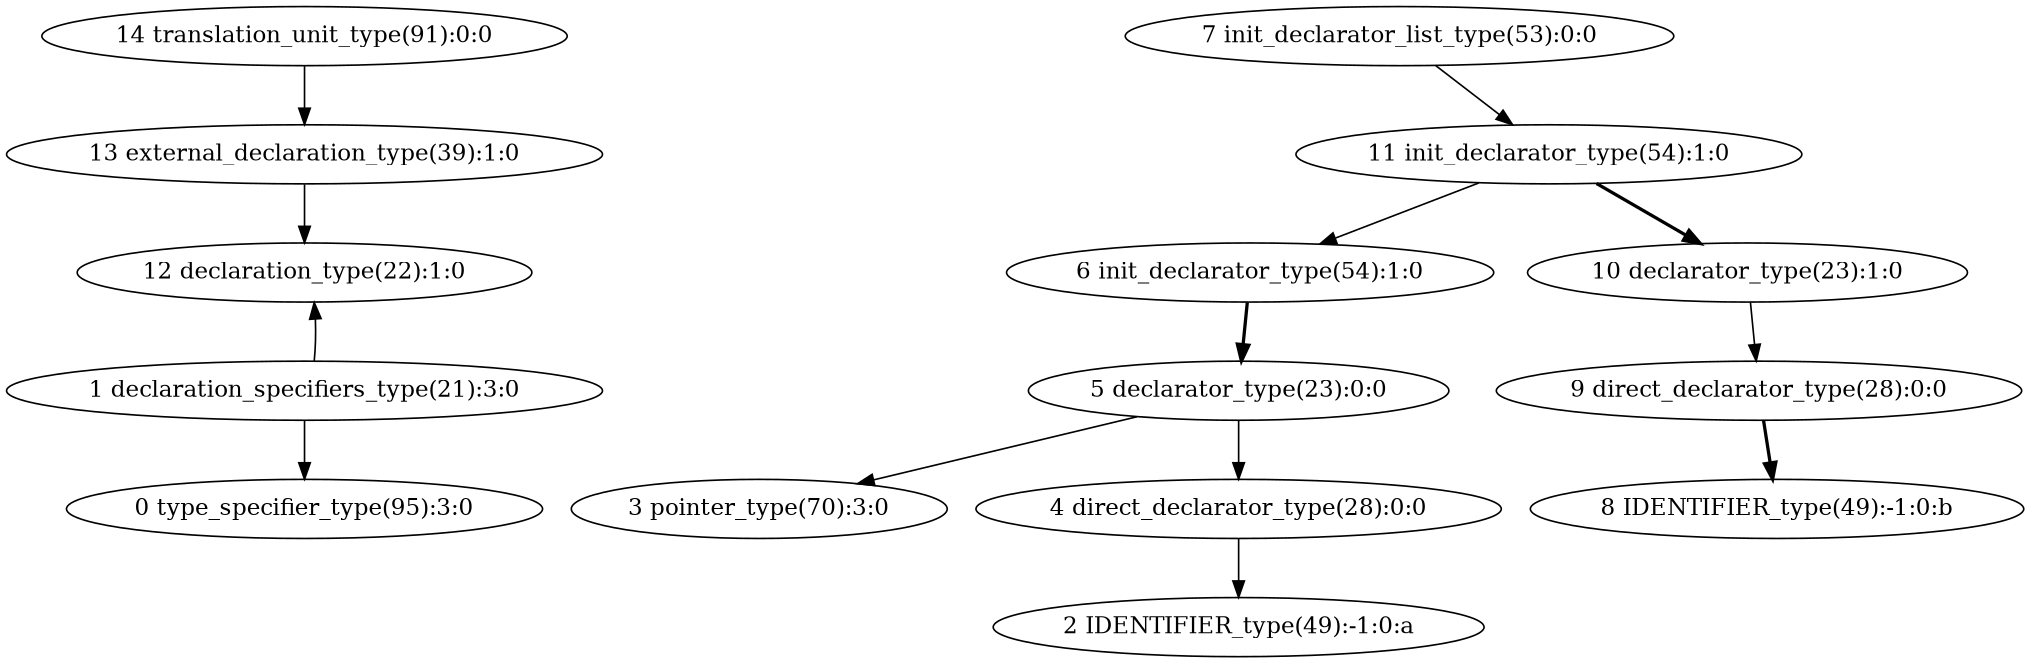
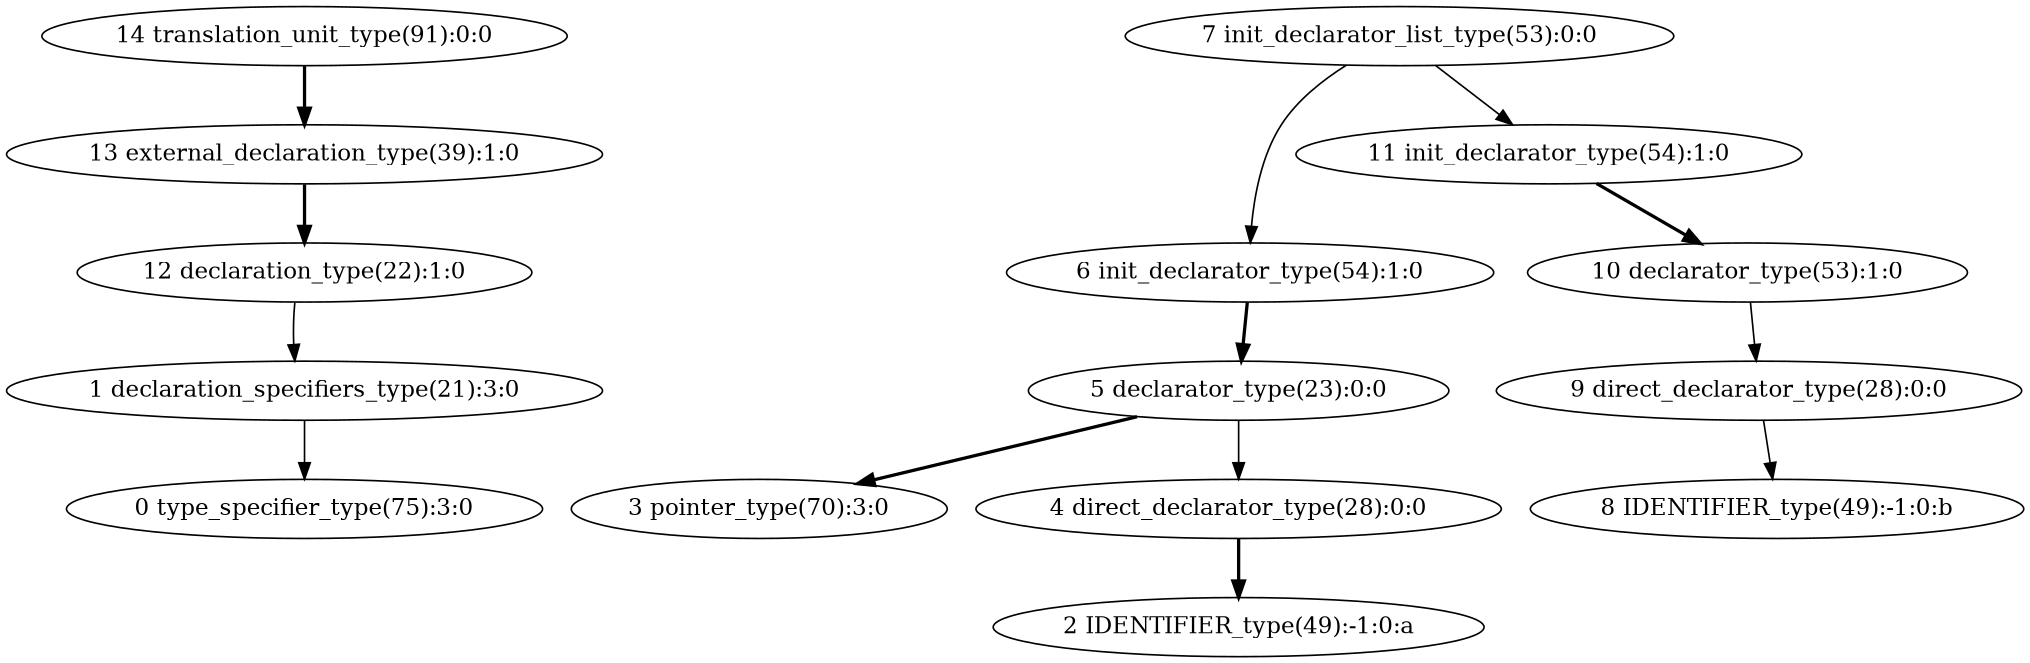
edge "14 translation_unit_type(91):0:0" -> "13 external_declaration_type(39):1:0": style solid -> bold
edge "13 external_declaration_type(39):1:0" -> "12 declaration_type(22):1:0": style solid -> bold
edge "11 init_declarator_type(54):1:0" -> "6 init_declarator_type(54):1:0": now "7 init_declarator_list_type(53):0:0" -> "6 init_declarator_type(54):1:0"
node "10 declarator_type(23):1:0": label "10 declarator_type(23):1:0" -> "10 declarator_type(53):1:0"
edge "1 declaration_specifiers_type(21):3:0" -> "12 declaration_type(22):1:0": reversed
edge "9 direct_declarator_type(28):0:0" -> "8 IDENTIFIER_type(49):-1:0:b": style bold -> solid
edge "5 declarator_type(23):0:0" -> "3 pointer_type(70):3:0": style solid -> bold
node "0 type_specifier_type(95):3:0": label "0 type_specifier_type(95):3:0" -> "0 type_specifier_type(75):3:0"
edge "4 direct_declarator_type(28):0:0" -> "2 IDENTIFIER_type(49):-1:0:a": style solid -> bold
